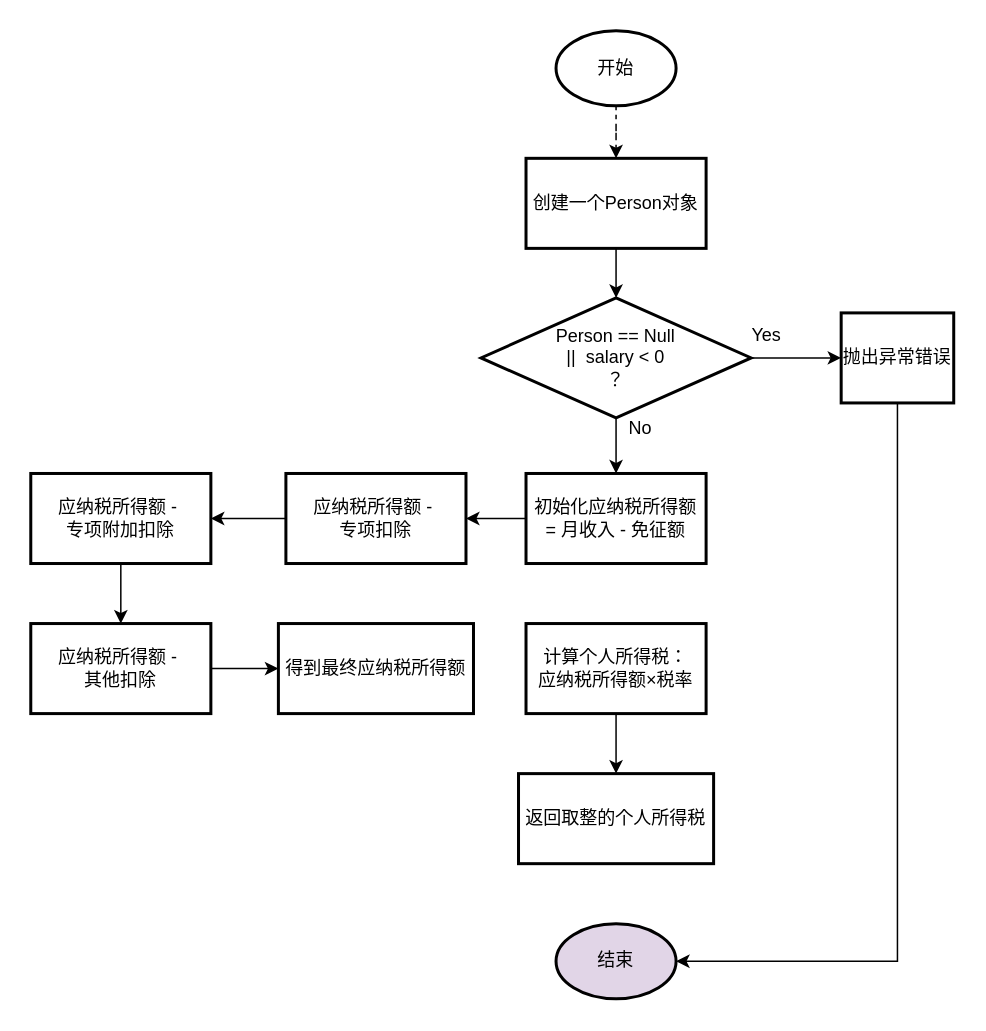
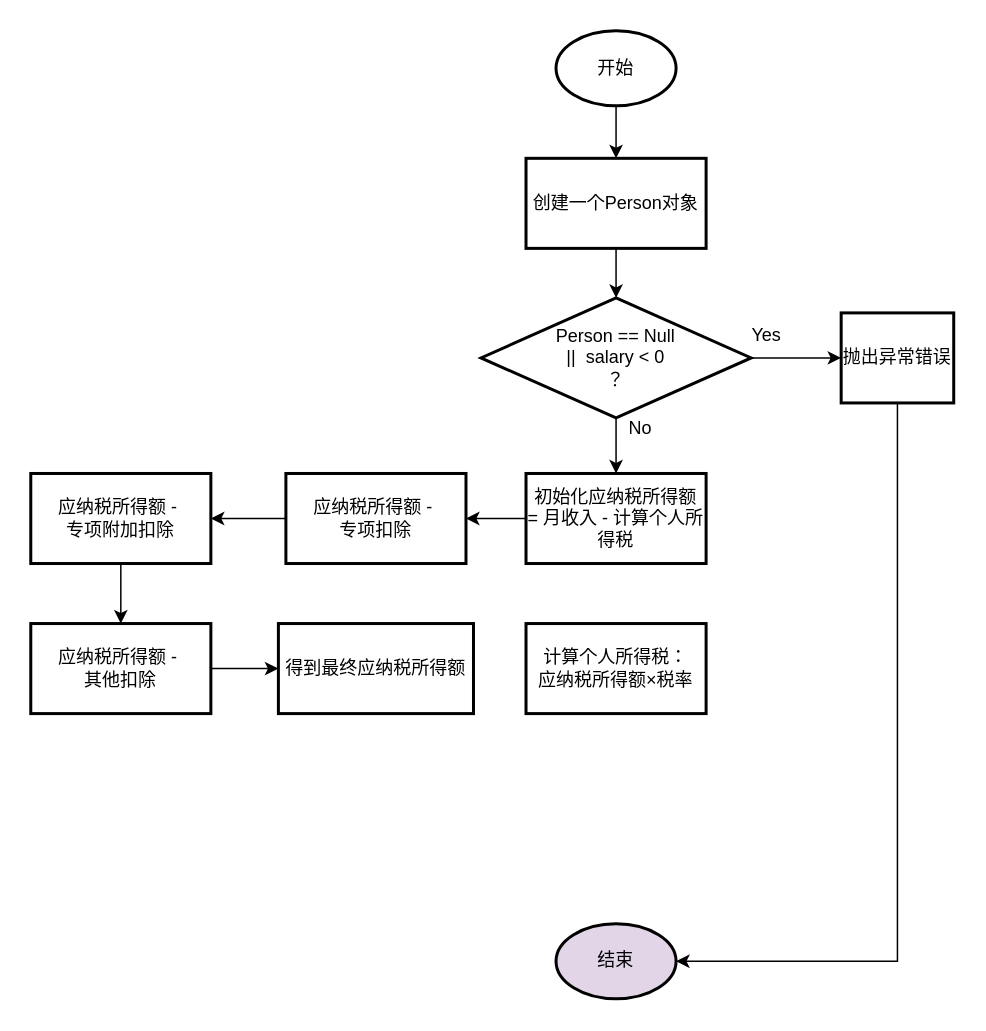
edge "开始" -> "创建一个Person对象": style dashed -> solid
node "初始化应纳税所得额 = 月收入 - 免征额": label "初始化应纳税所得额 = 月收入 - 免征额" -> "初始化应纳税所得额 = 月收入 - 计算个人所得税"
edge "计算个人所得税： 应纳税所得额×税率" -> "返回取整的个人所得税": removed
node "返回取整的个人所得税": removed
